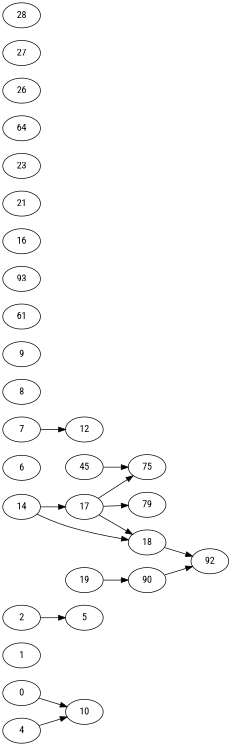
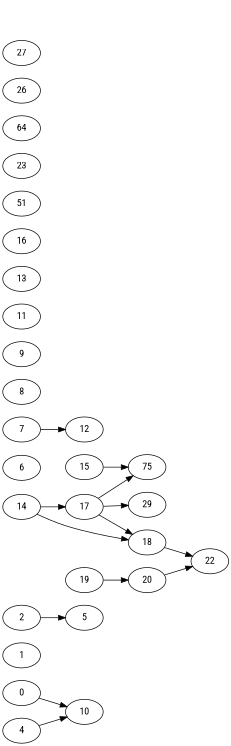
node "28": removed
node "21": label "21" -> "51"
node "93": label "93" -> "13"
node "61": label "61" -> "11"
node "45": label "45" -> "15"
node "79": label "79" -> "29"
node "92": label "92" -> "22"
node "90": label "90" -> "20"
